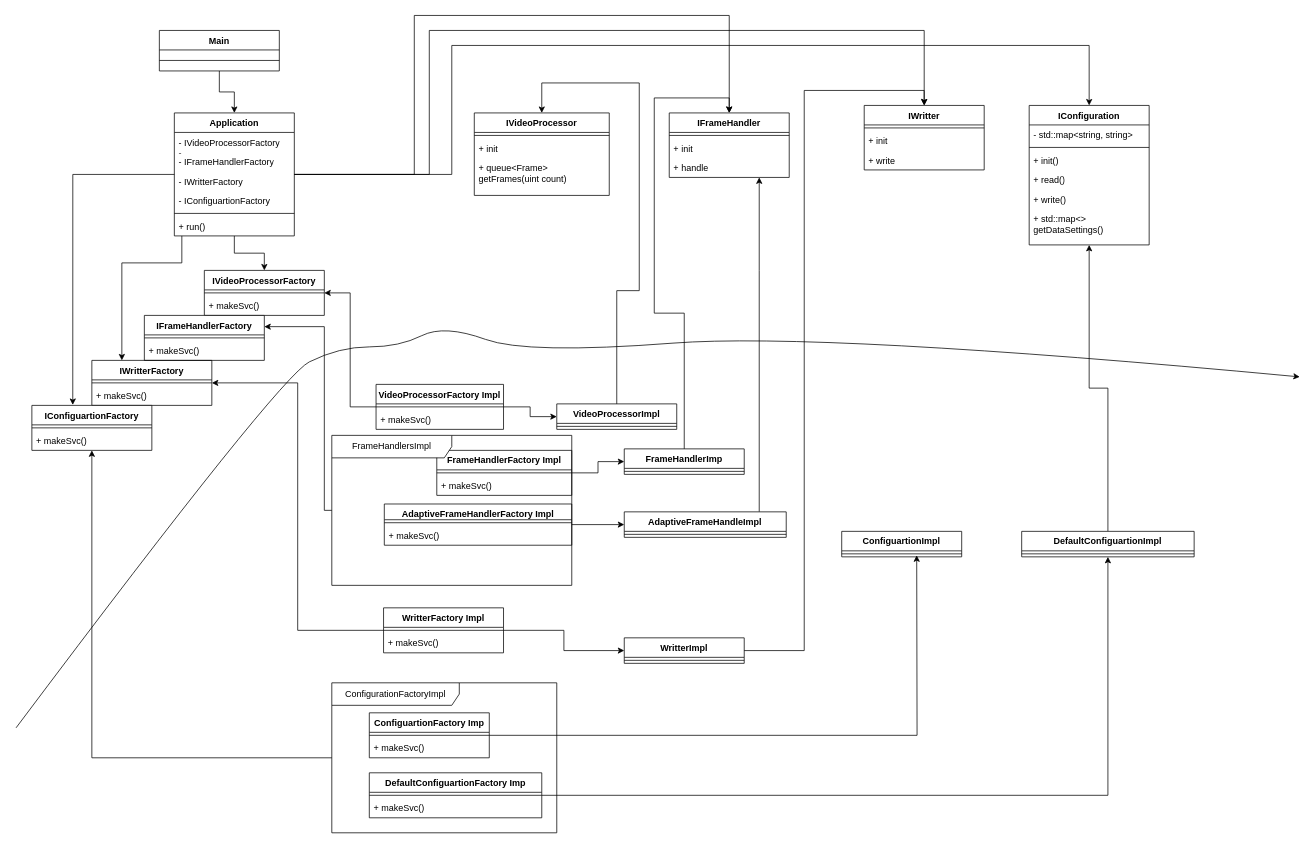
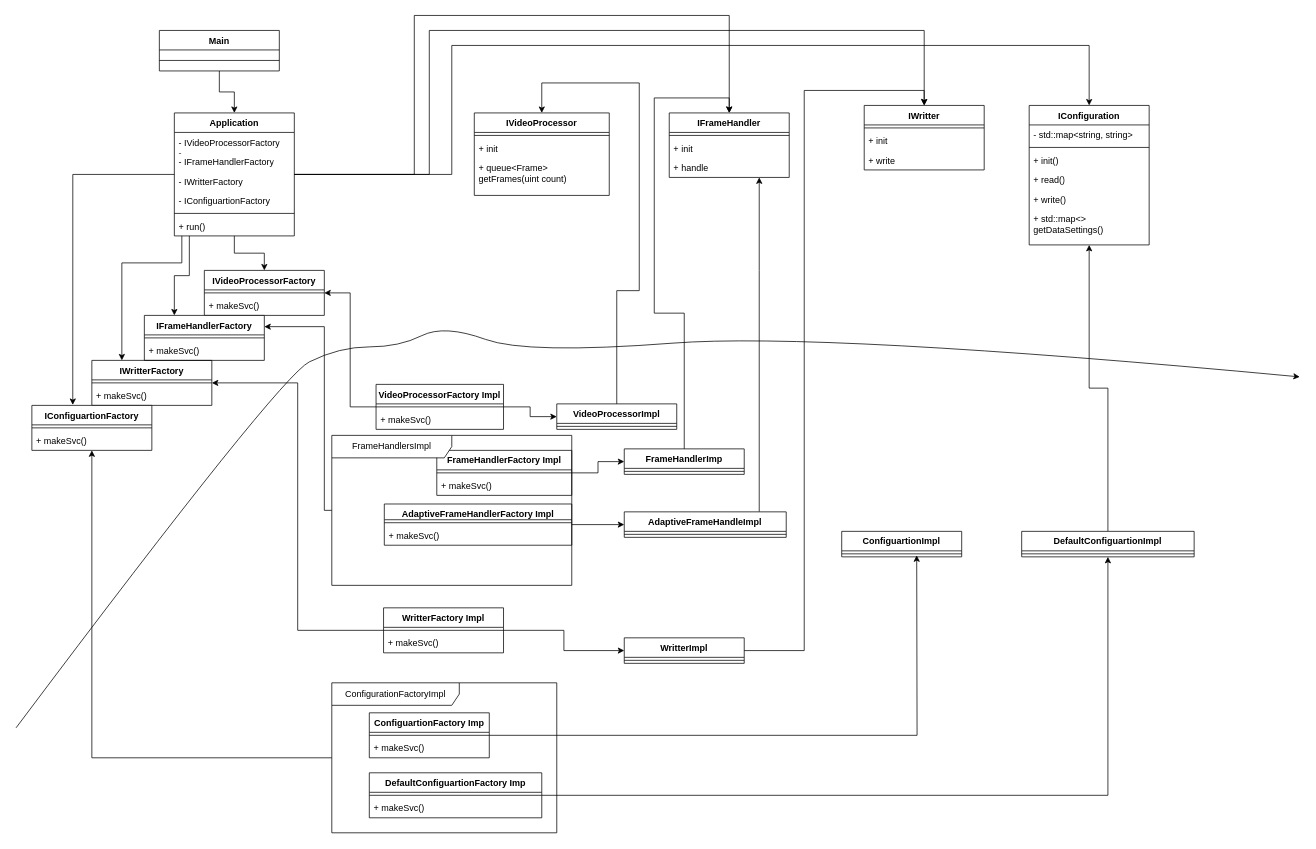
edge "Application" -> "IFrameHandlerFactory": added
